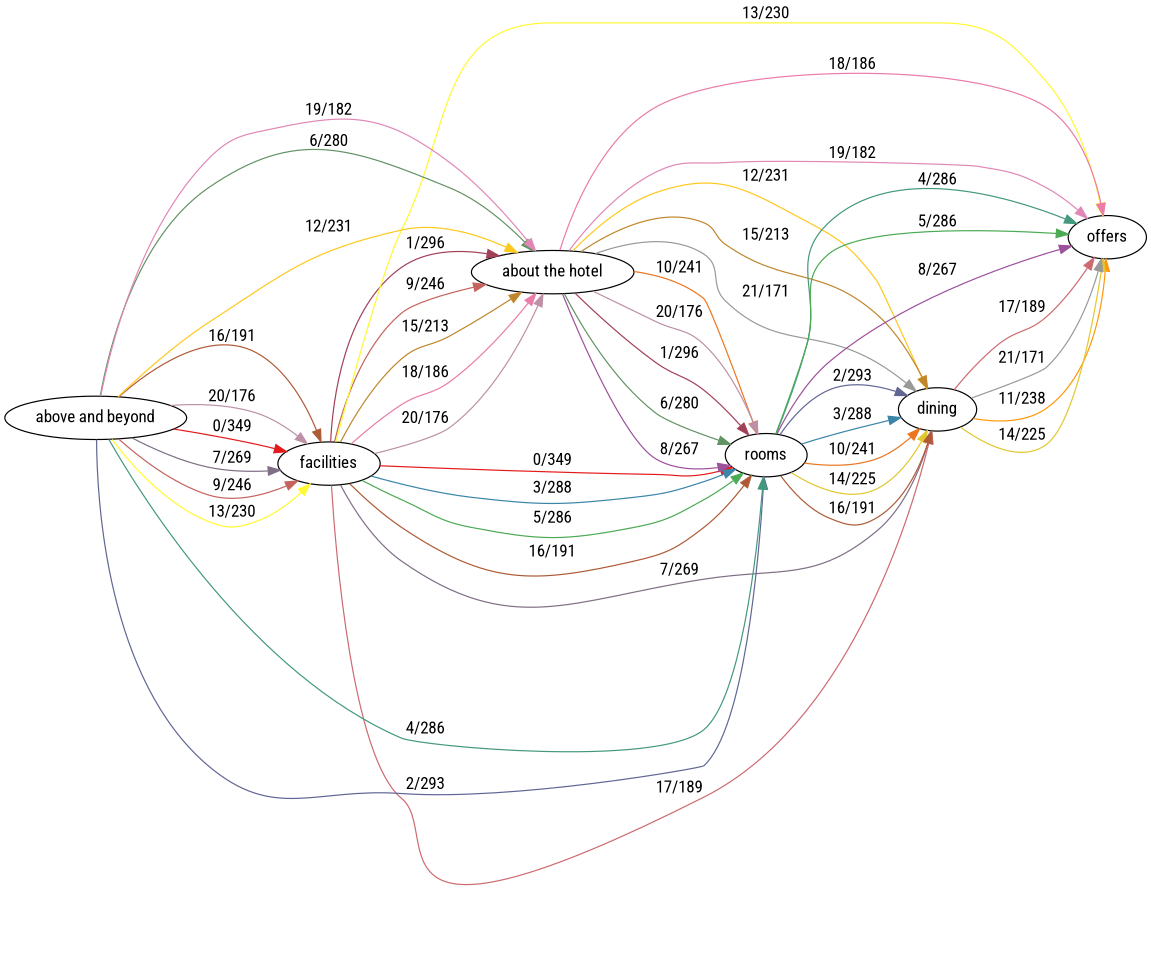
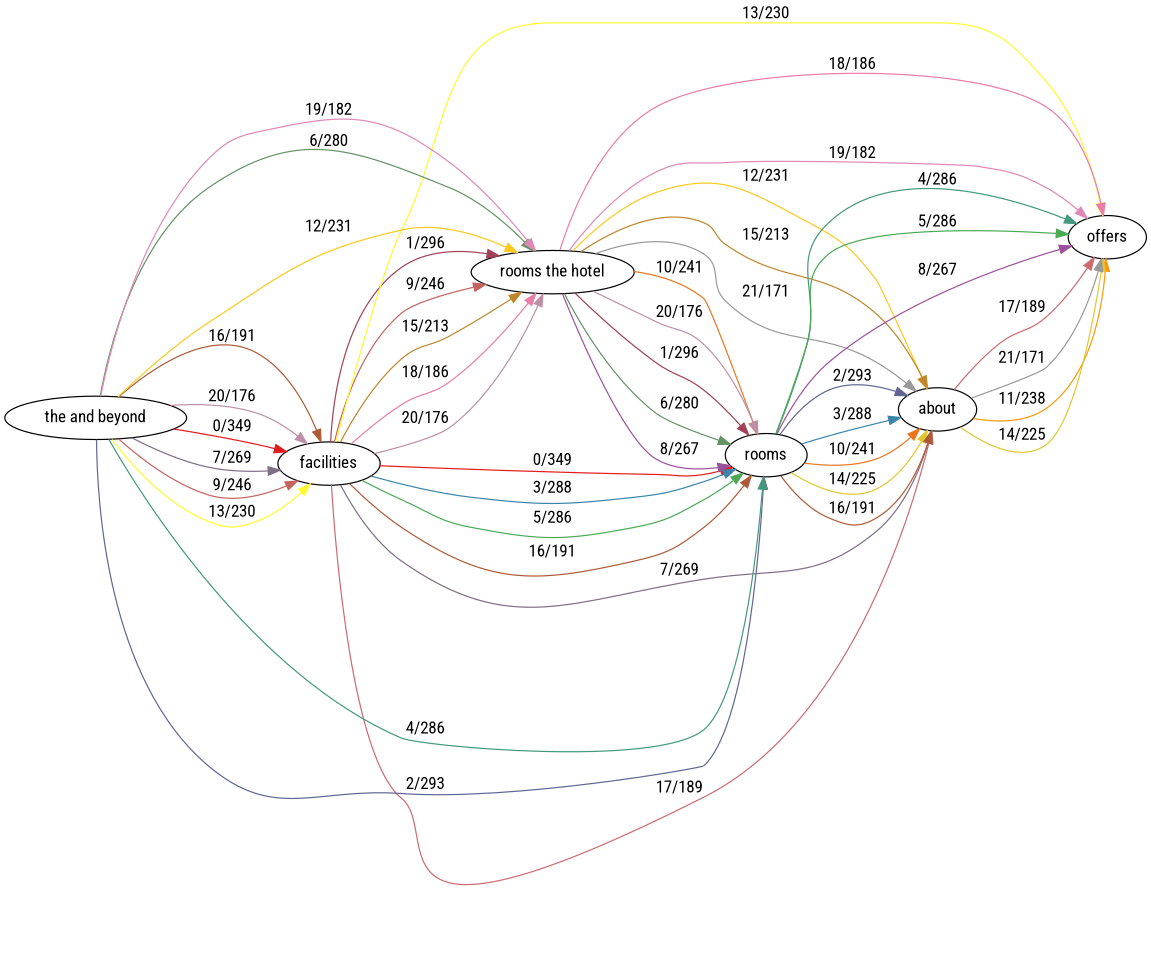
node "about the hotel": label "about the hotel" -> "rooms the hotel"
node "dining": label "dining" -> "about"
node "above and beyond": label "above and beyond" -> "the and beyond"
